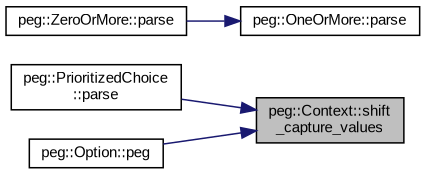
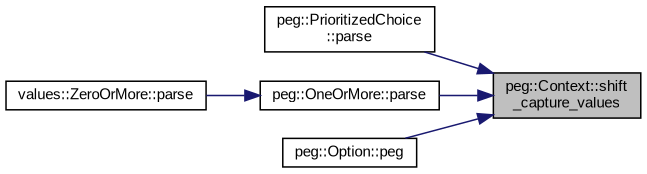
node "peg::ZeroOrMore::parse": label "peg::ZeroOrMore::parse" -> "values::ZeroOrMore::parse"
edge "peg::OneOrMore::parse" -> "peg::Context::shift _capture_values": added
